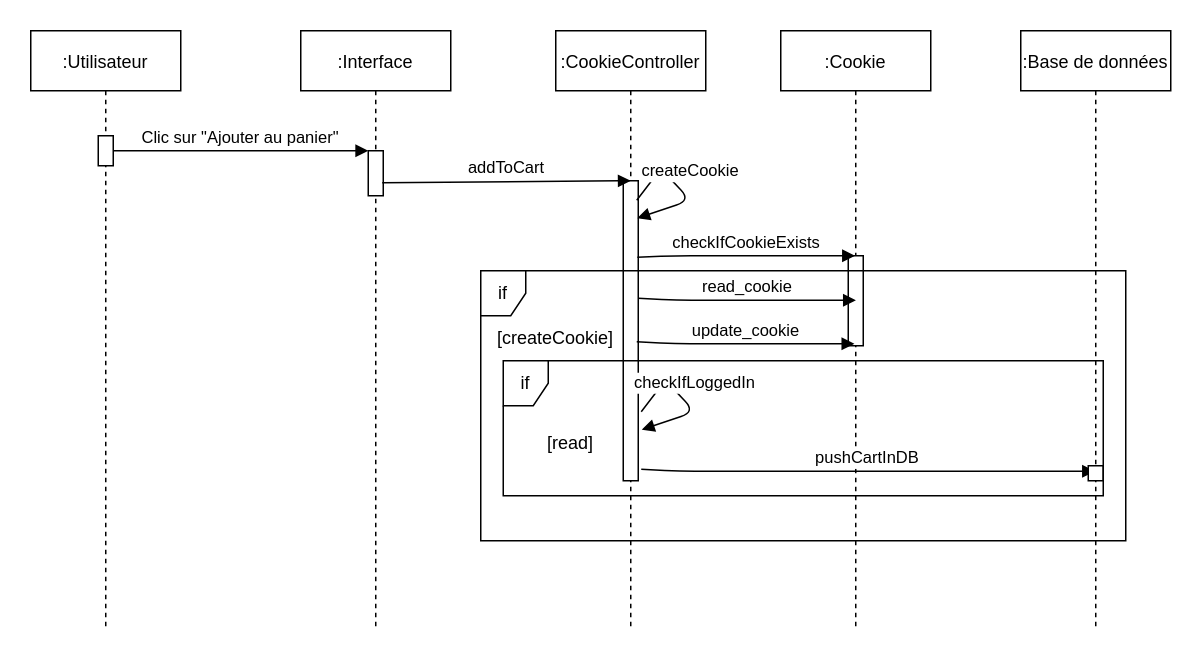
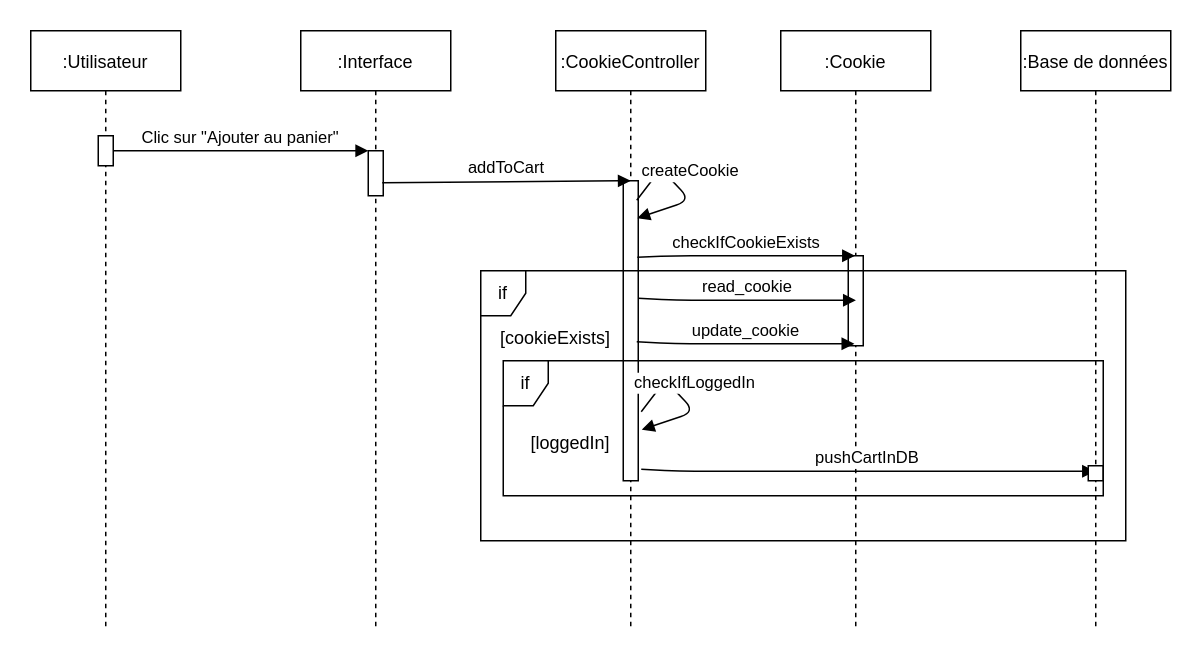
node "[createCookie]": label "[createCookie]" -> "[cookieExists]"
node "[read]": label "[read]" -> "[loggedIn]"
